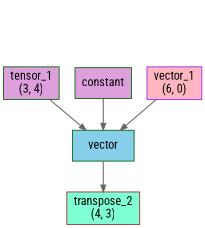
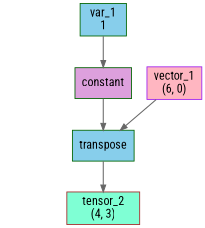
node "var_1 1": added
node "tensor_1 (3, 4)": removed
node "vector": label "vector" -> "transpose"
node "transpose_2 (4, 3)": label "transpose_2 (4, 3)" -> "tensor_2 (4, 3)"
